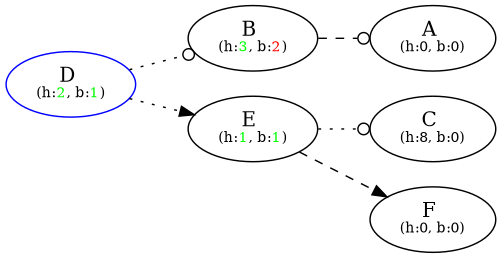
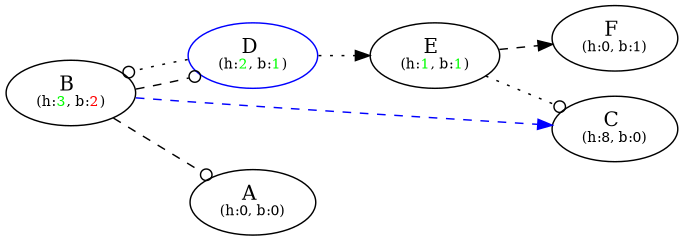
edge "B" -> "D": added
edge "B" -> "C": added
node "F": text "(h:0, b:0)" -> "(h:0, b:1)"
